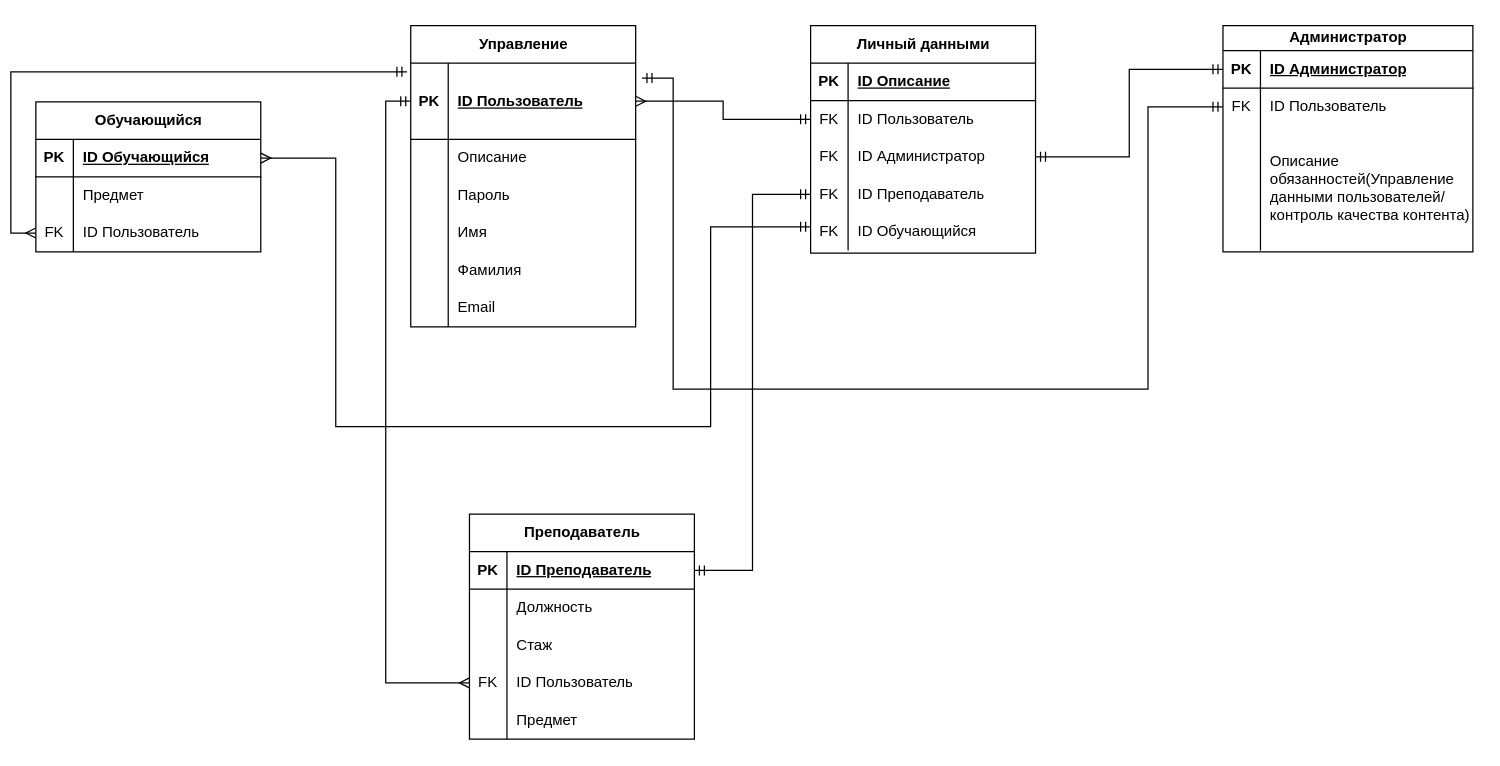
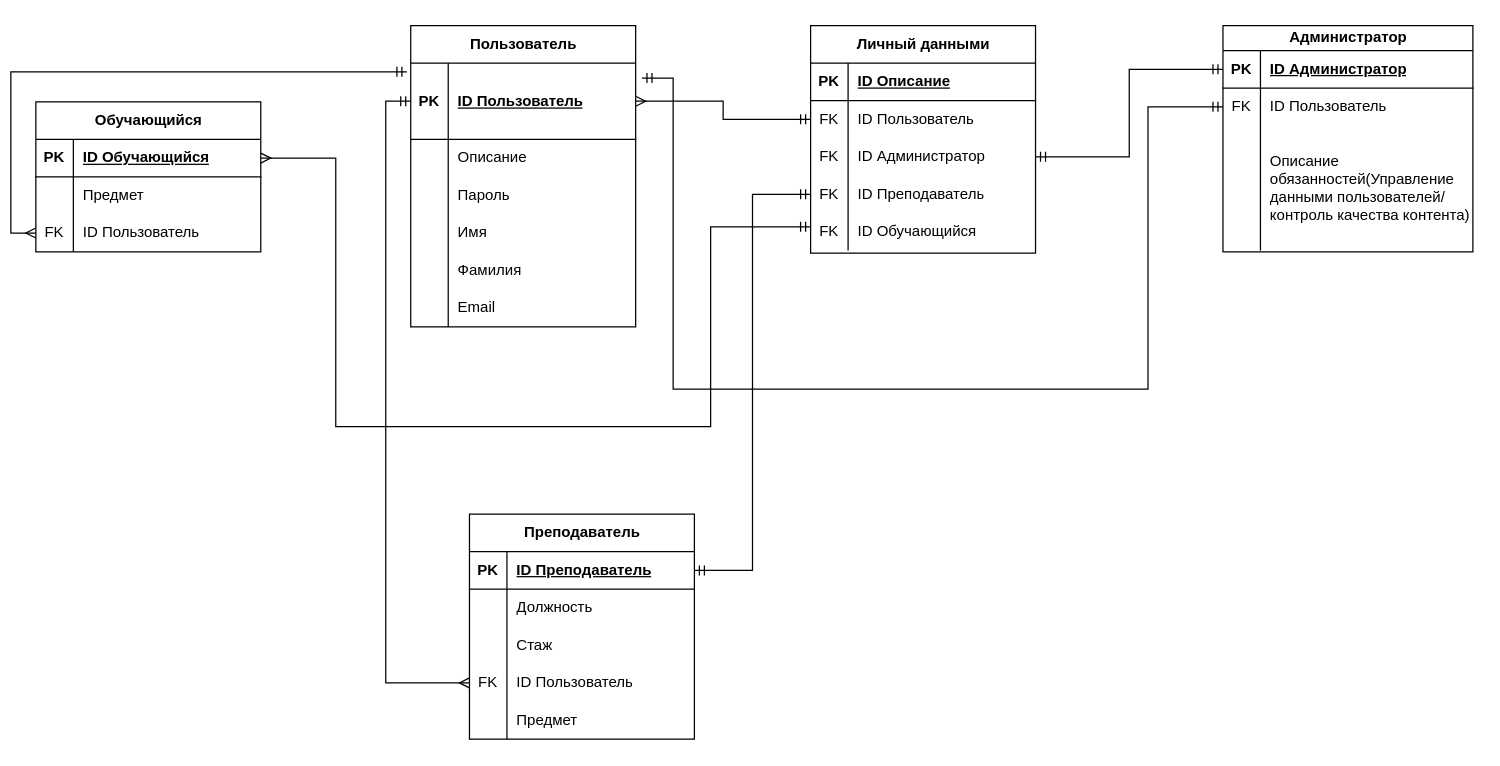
node "Управление": label "Управление" -> "Пользователь"
